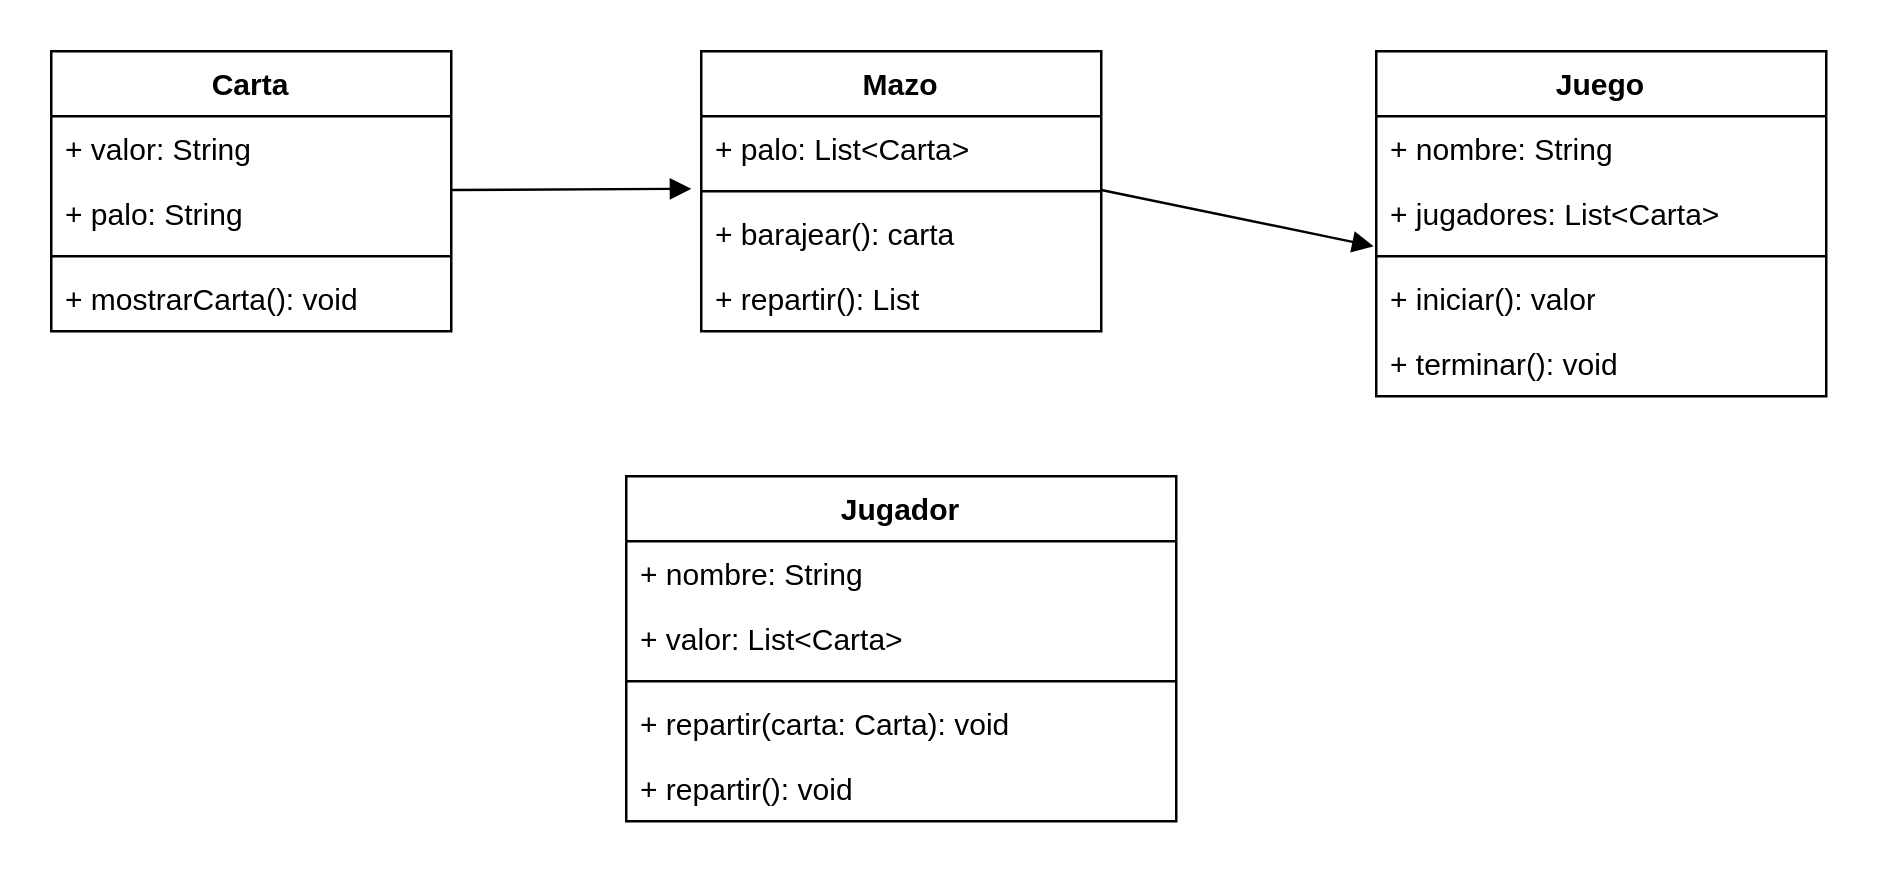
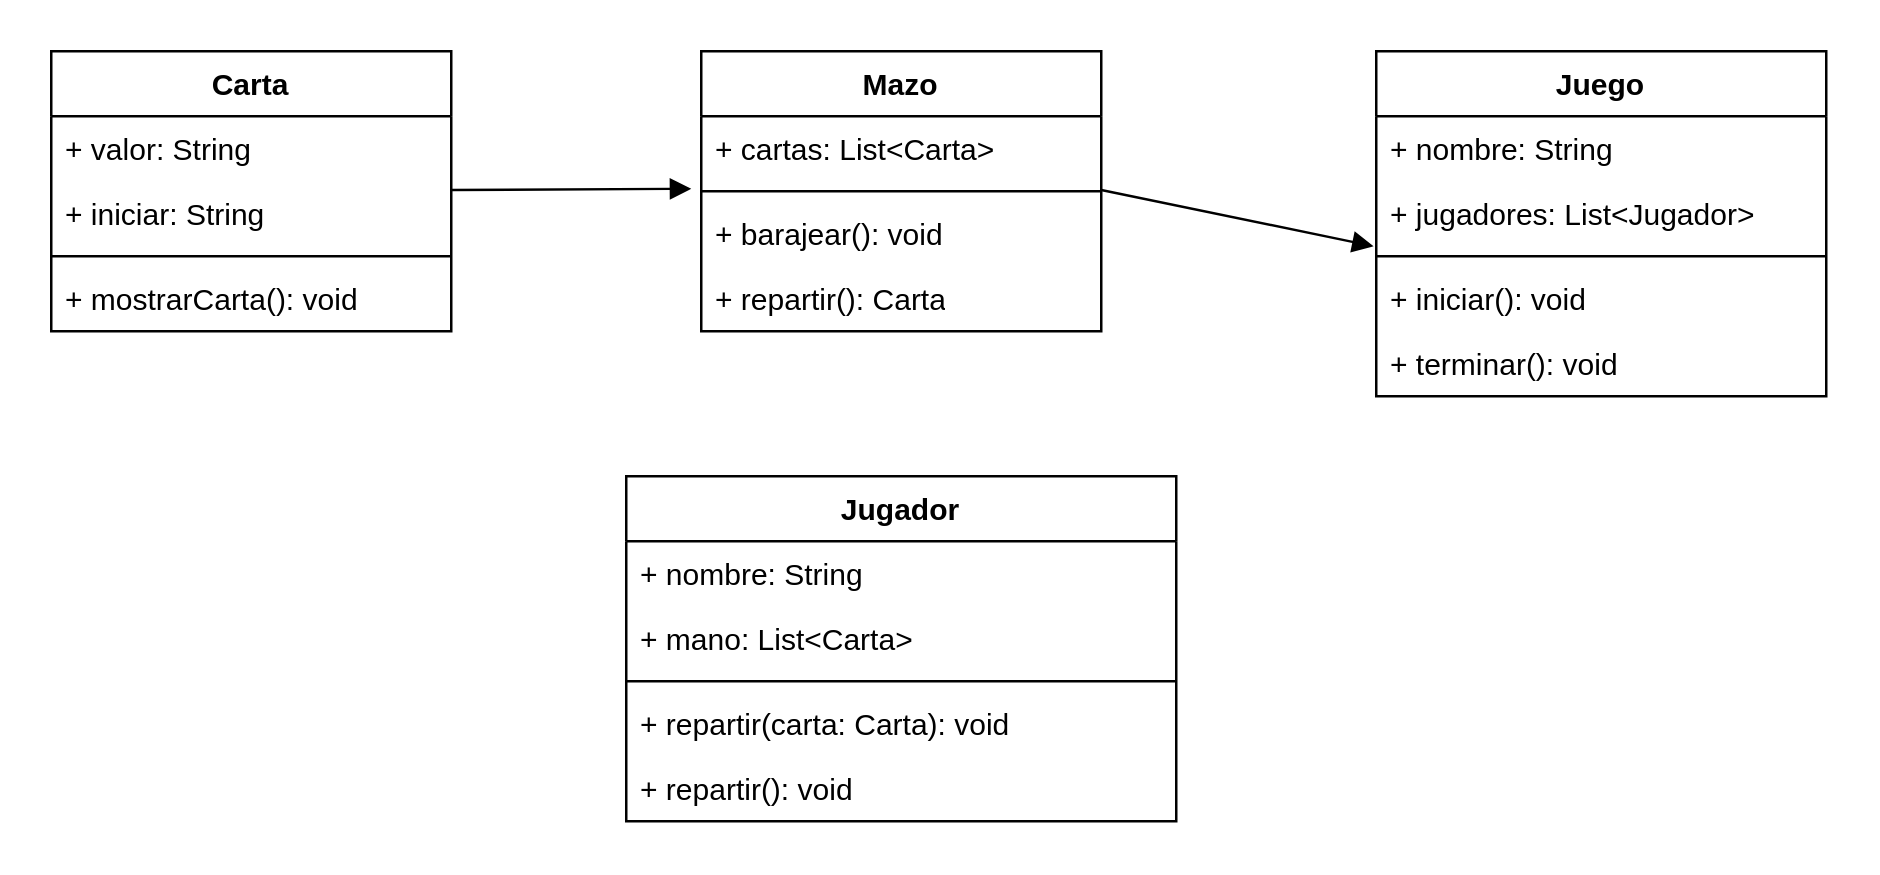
node "+ palo: List<Carta>": label "+ palo: List<Carta>" -> "+ cartas: List<Carta>"
node "+ palo: String": label "+ palo: String" -> "+ iniciar: String"
node "+ jugadores: List<Carta>": label "+ jugadores: List<Carta>" -> "+ jugadores: List<Jugador>"
node "+ barajear(): carta": label "+ barajear(): carta" -> "+ barajear(): void"
node "+ repartir(): List": label "+ repartir(): List" -> "+ repartir(): Carta"
node "+ iniciar(): valor": label "+ iniciar(): valor" -> "+ iniciar(): void"
node "+ valor: List<Carta>": label "+ valor: List<Carta>" -> "+ mano: List<Carta>"
